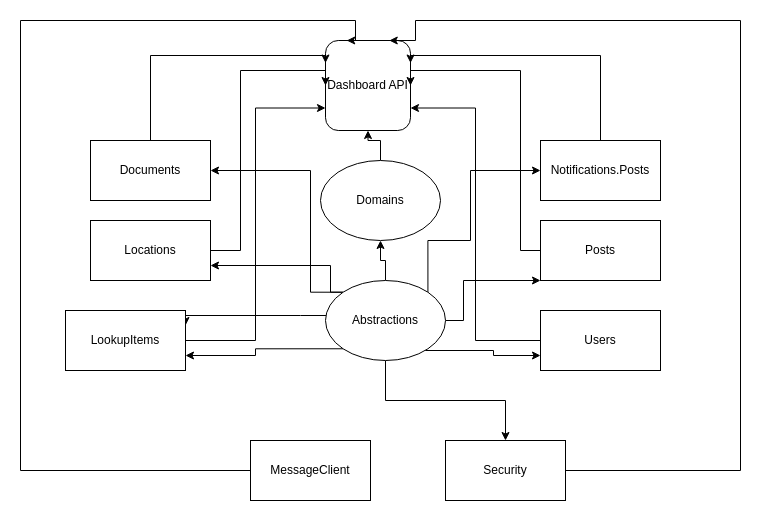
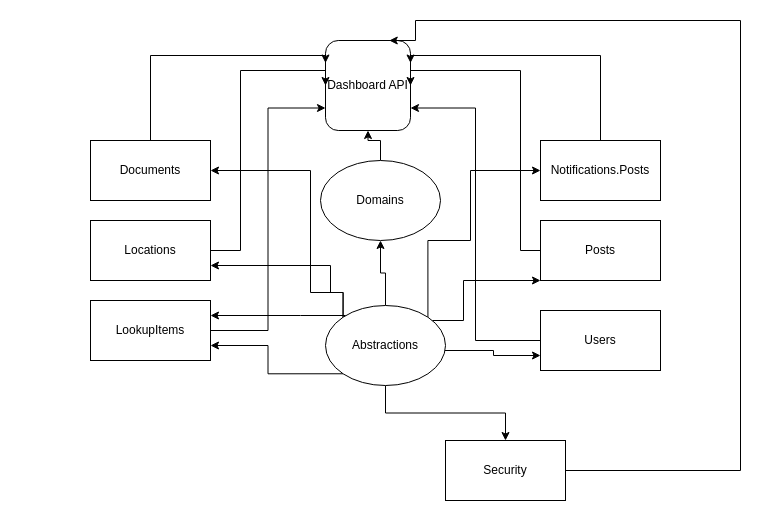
edge "MessageClient" -> "Dashboard API": removed
node "Abstractions": moved (386, 321) -> (386, 346)
node "LookupItems": moved (126, 341) -> (151, 331)
node "MessageClient": removed
